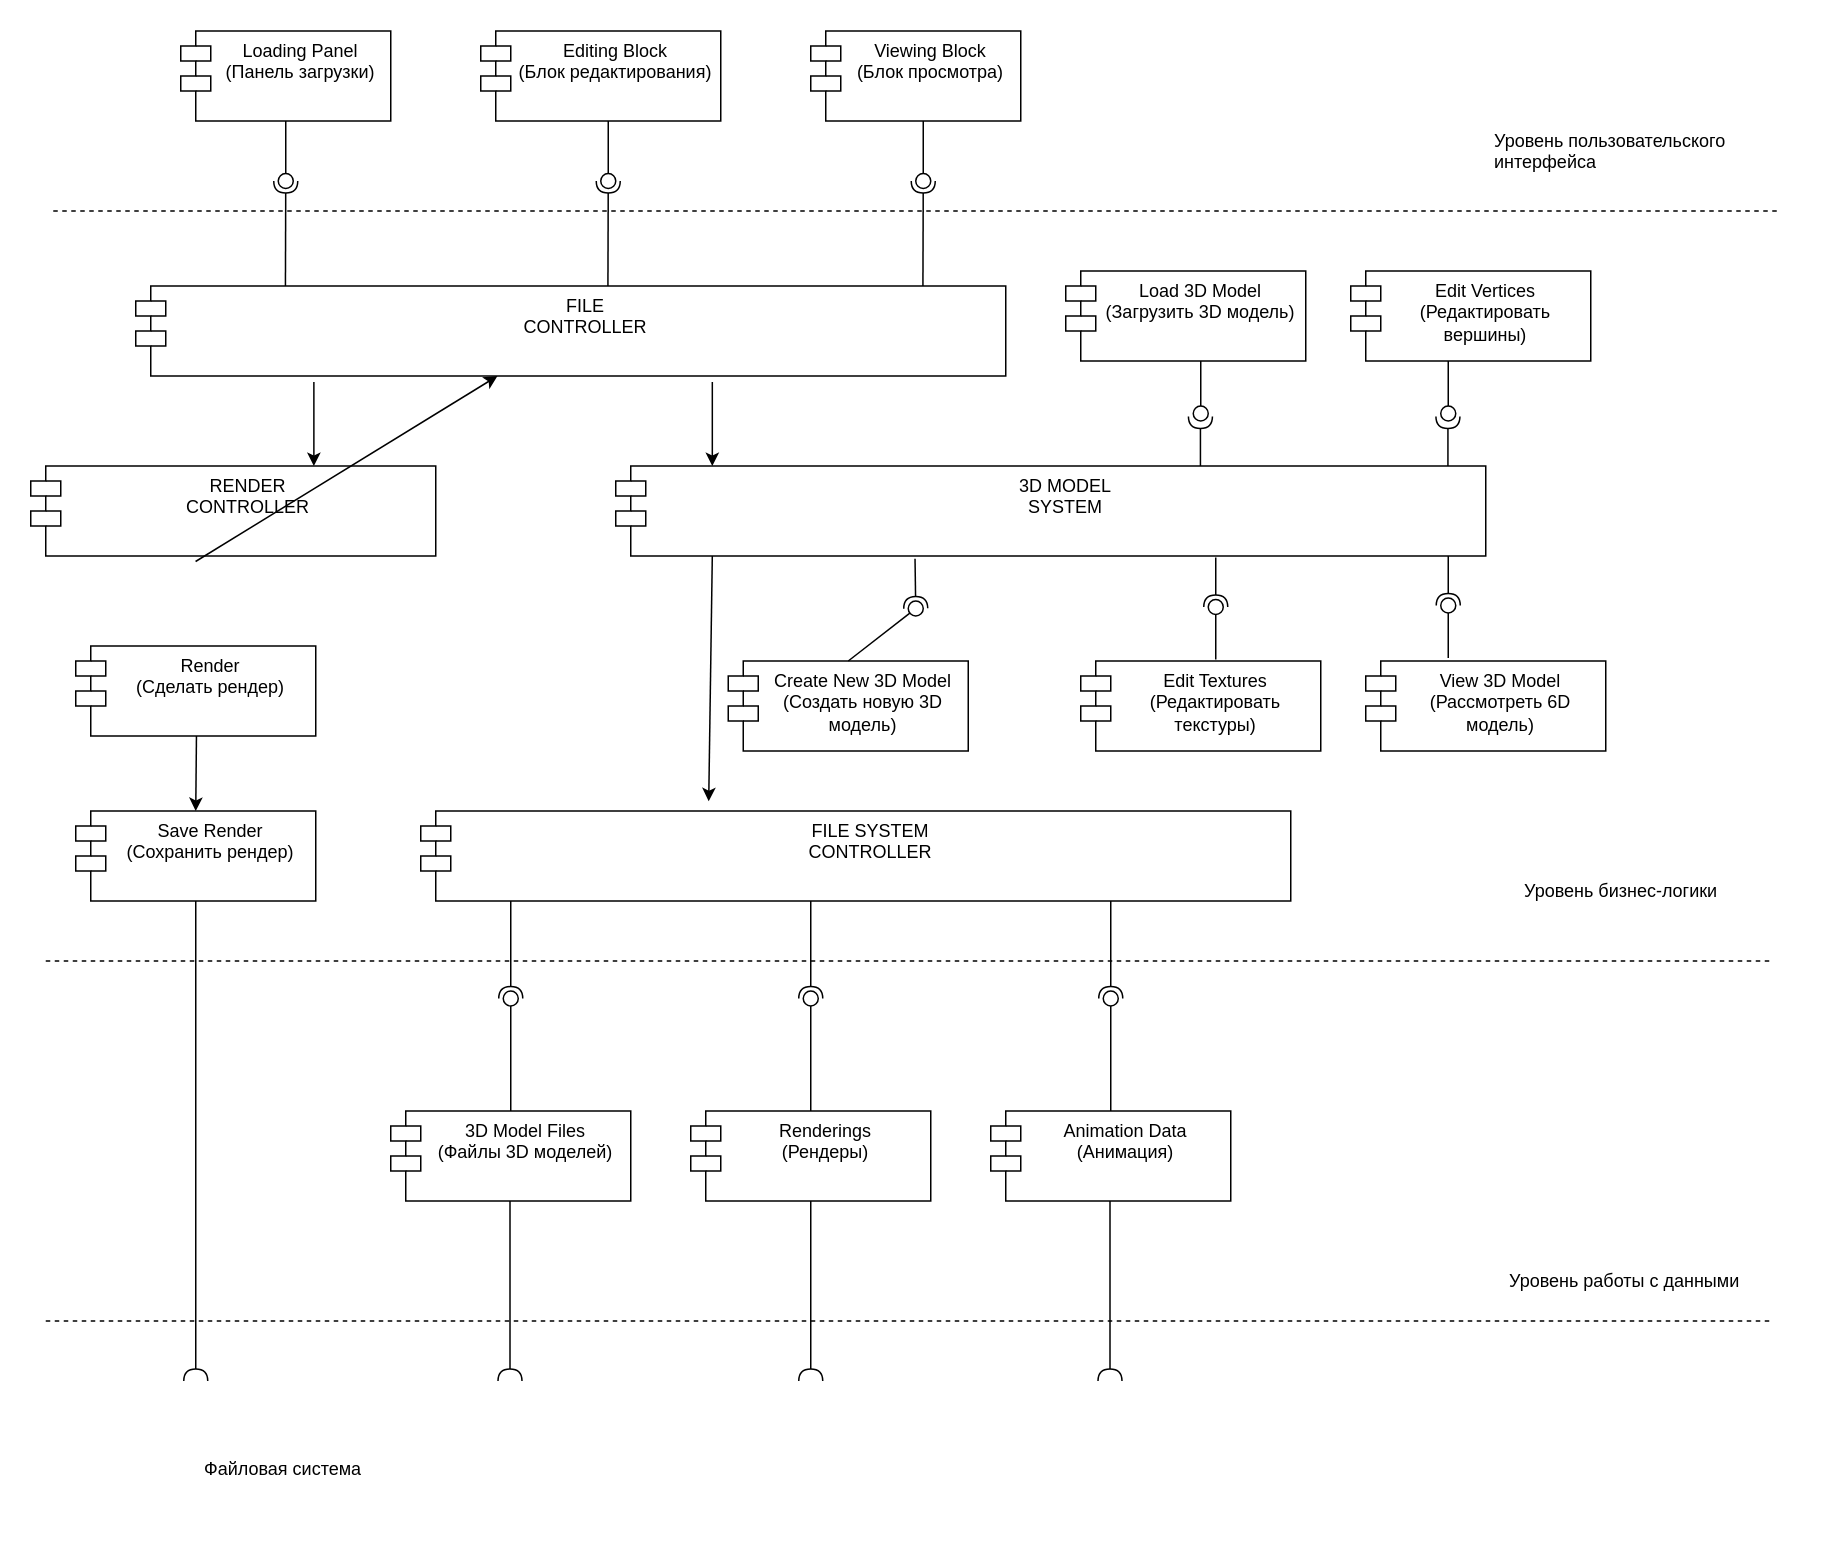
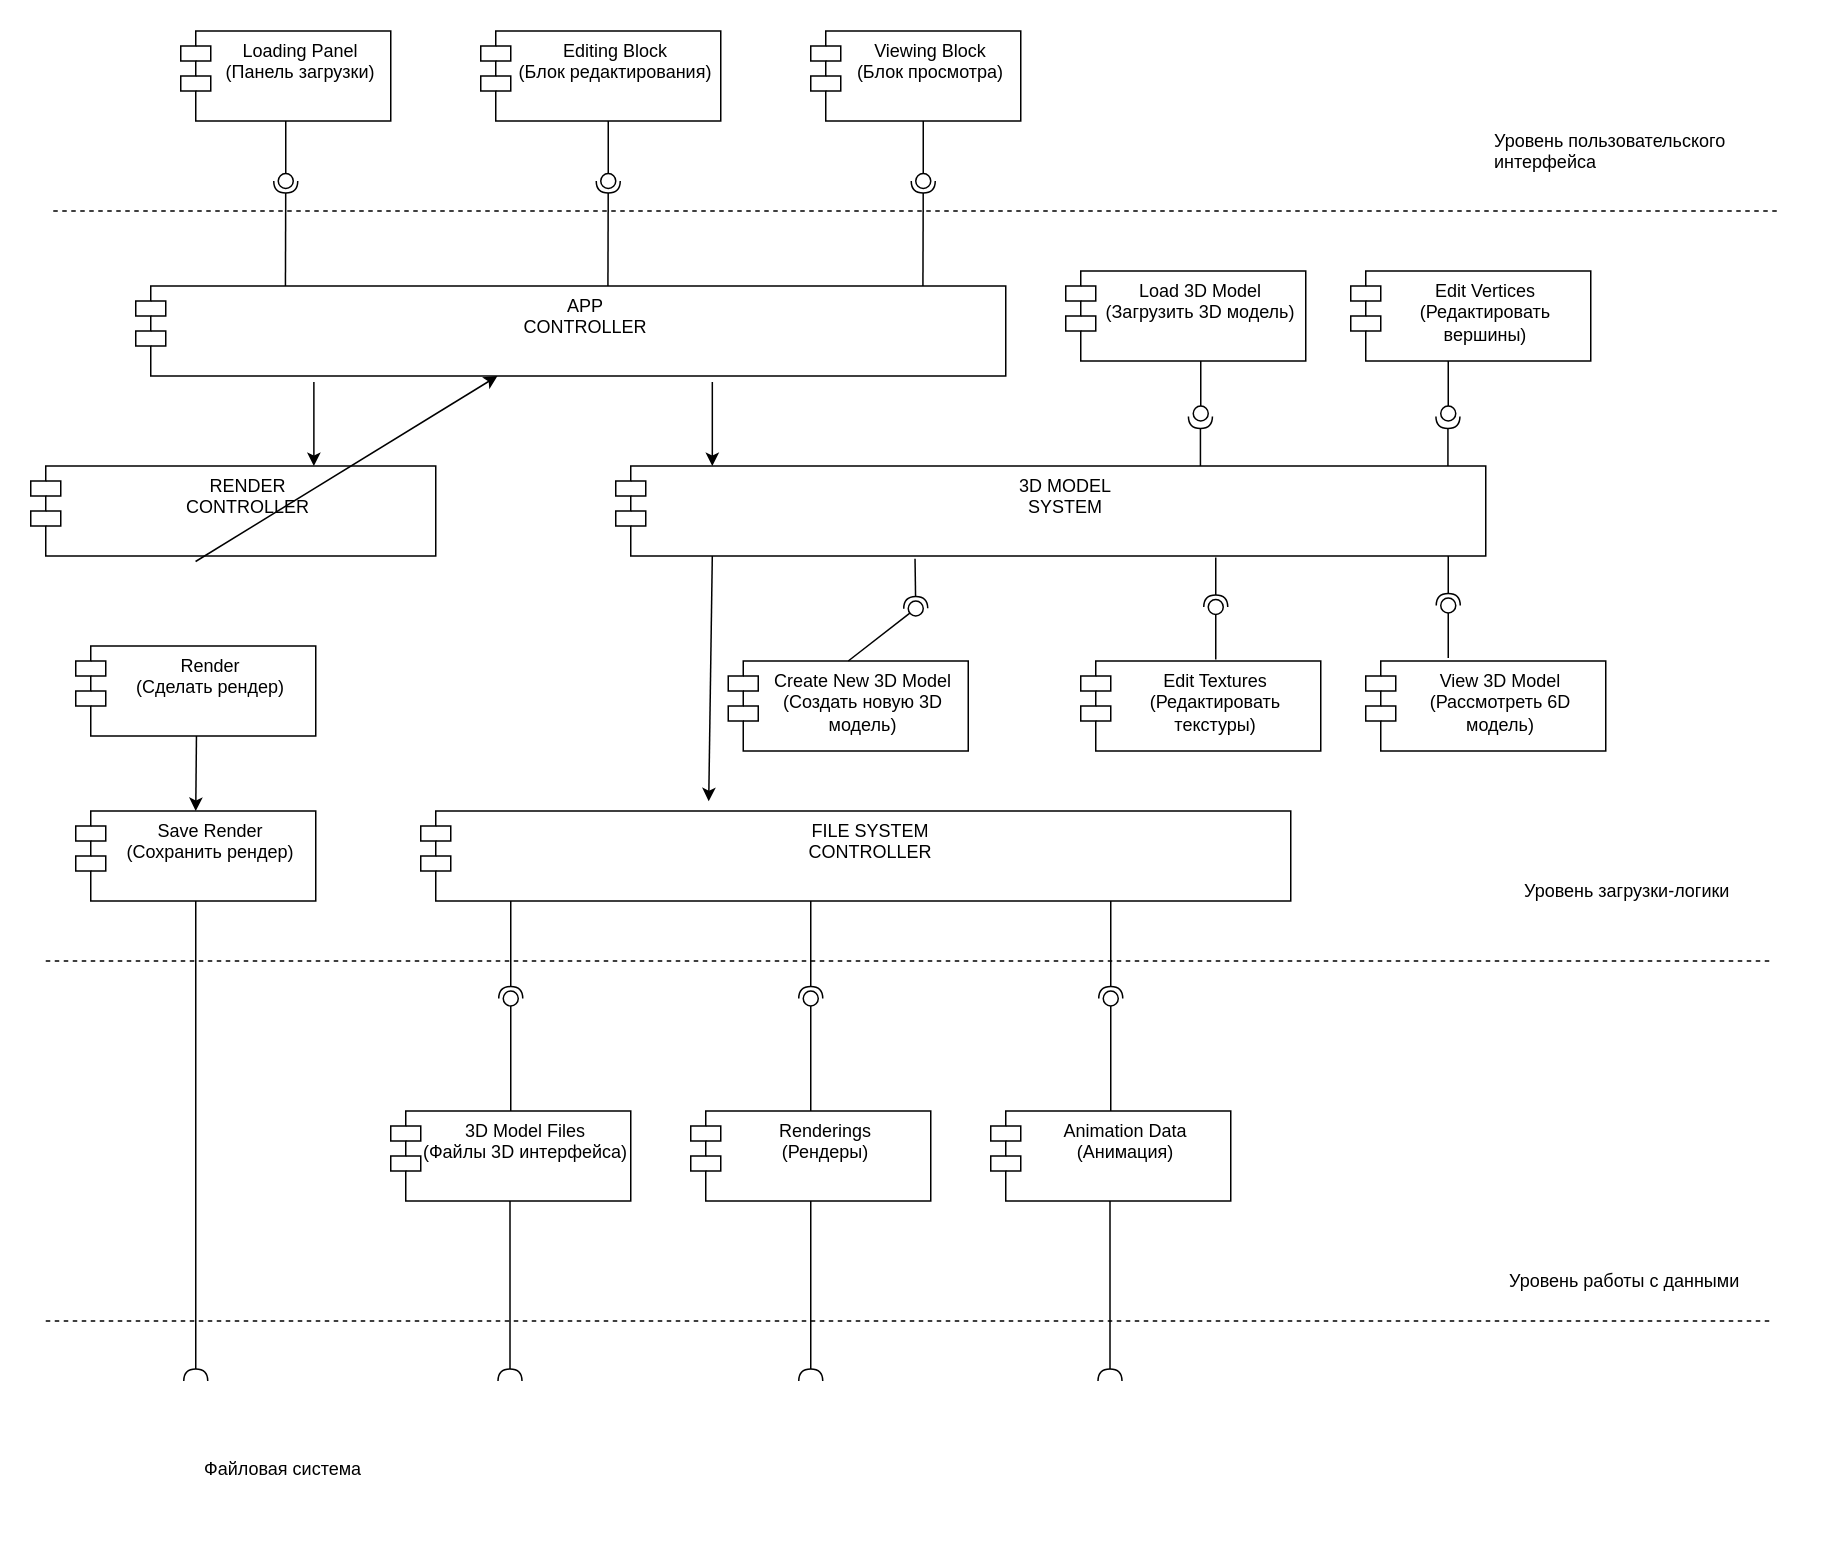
node "FILE CONTROLLER": label "FILE CONTROLLER" -> "APP CONTROLLER"
node "Уровень бизнес-логики": label "Уровень бизнес-логики" -> "Уровень загрузки-логики"
node "3D Model Files (Файлы 3D моделей)": label "3D Model Files (Файлы 3D моделей)" -> "3D Model Files (Файлы 3D интерфейса)"
